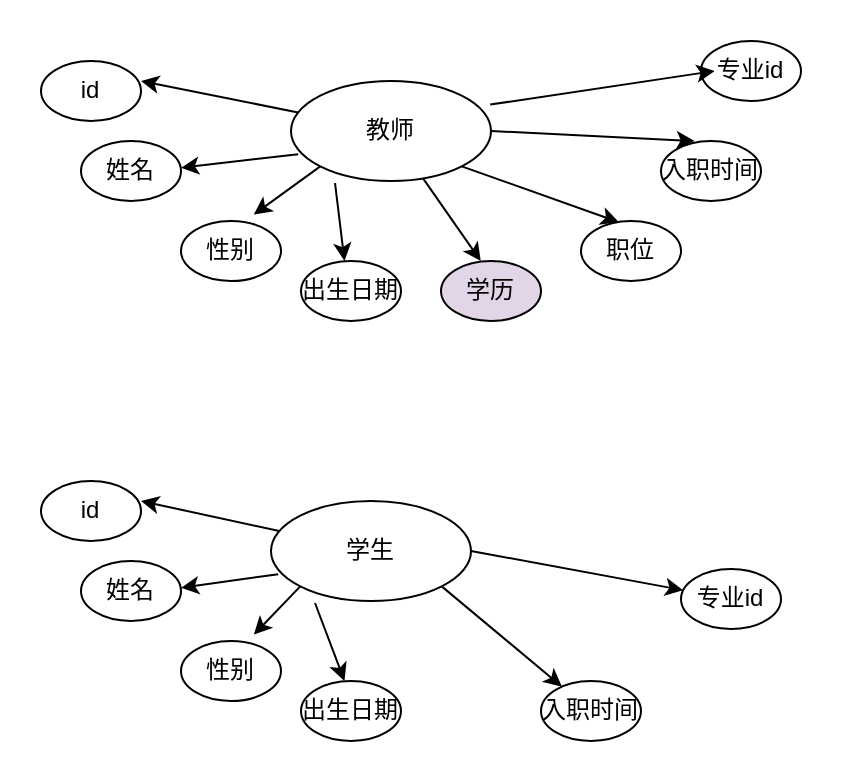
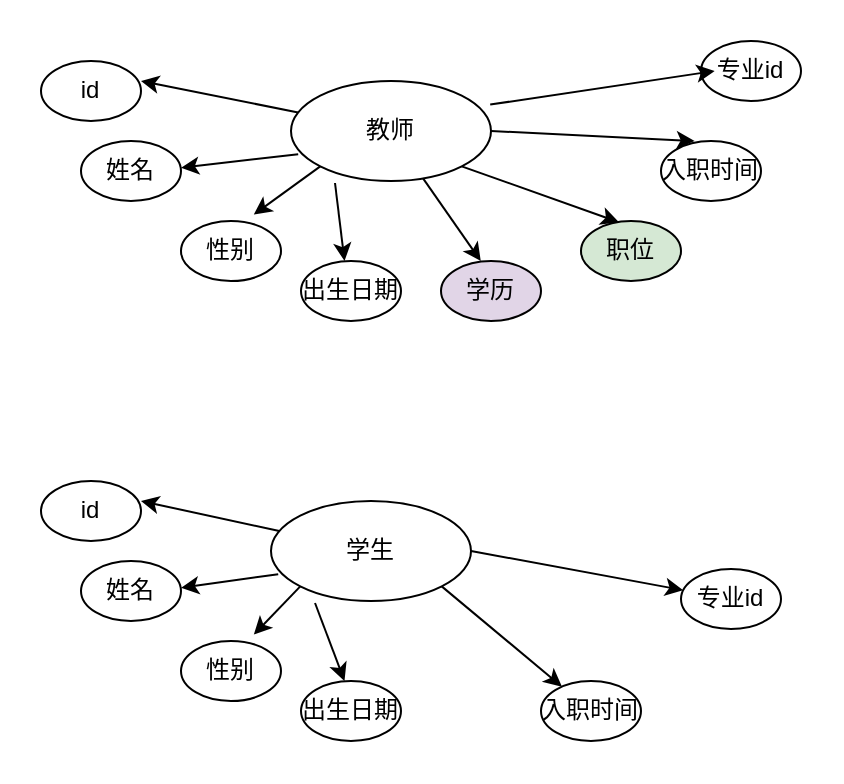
node "职位": fillcolor #ffffff -> #d5e8d4
